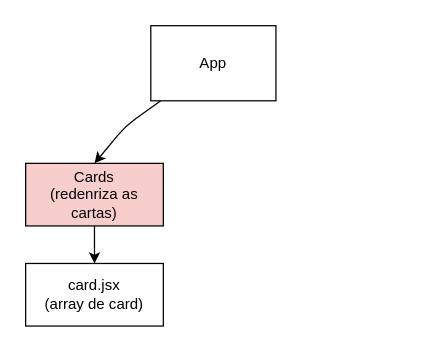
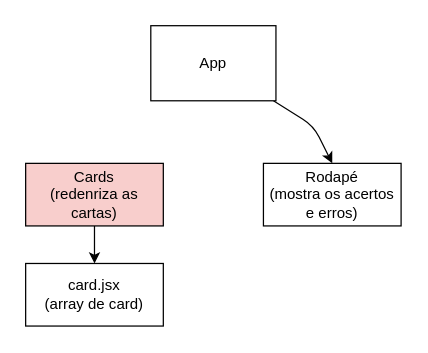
edge "App" -> "Rodapé (mostra os acertos e erros)": added
edge "App" -> "Cards (redenriza as cartas)": removed
node "Rodapé (mostra os acertos e erros)": added
